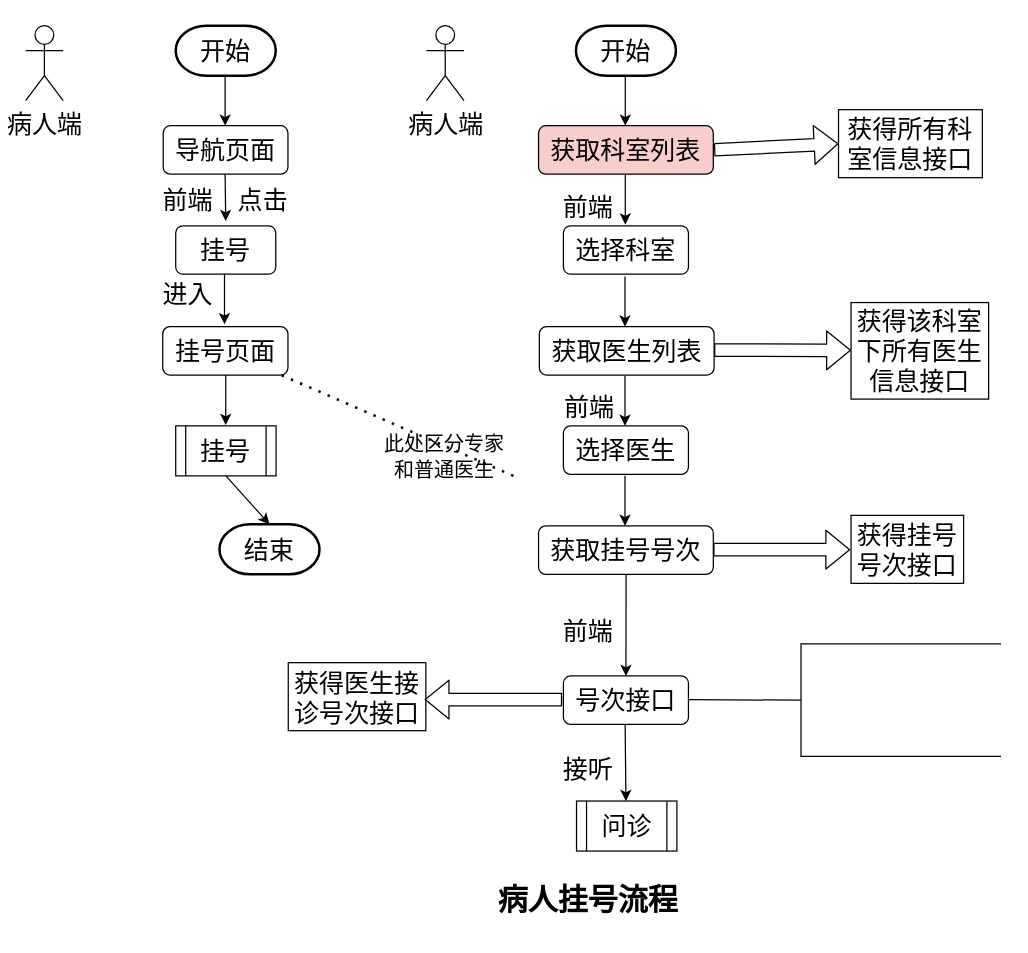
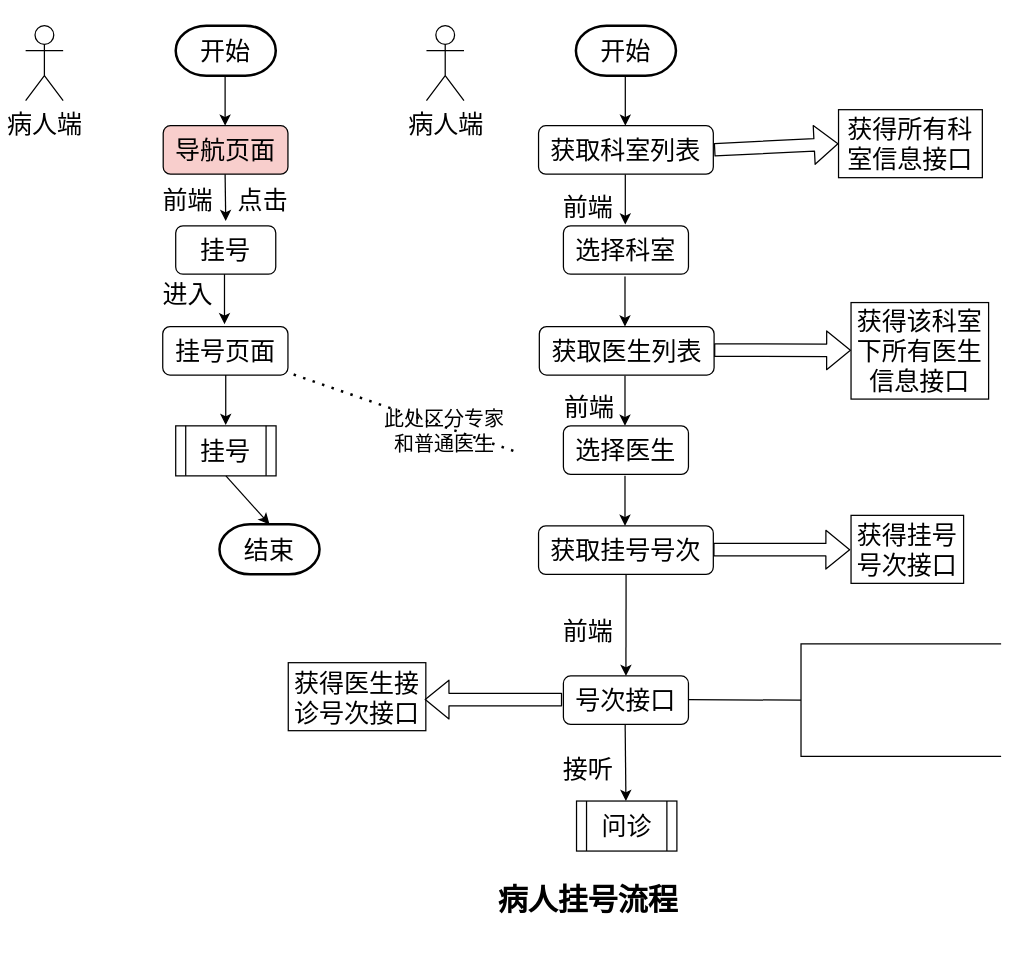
node "导航页面": fillcolor #ffffff -> #f8cecc
node "获取科室列表": fillcolor #f8cecc -> #ffffff
node "此处区分专家和普通医生": moved (444, 457) -> (444, 432)
